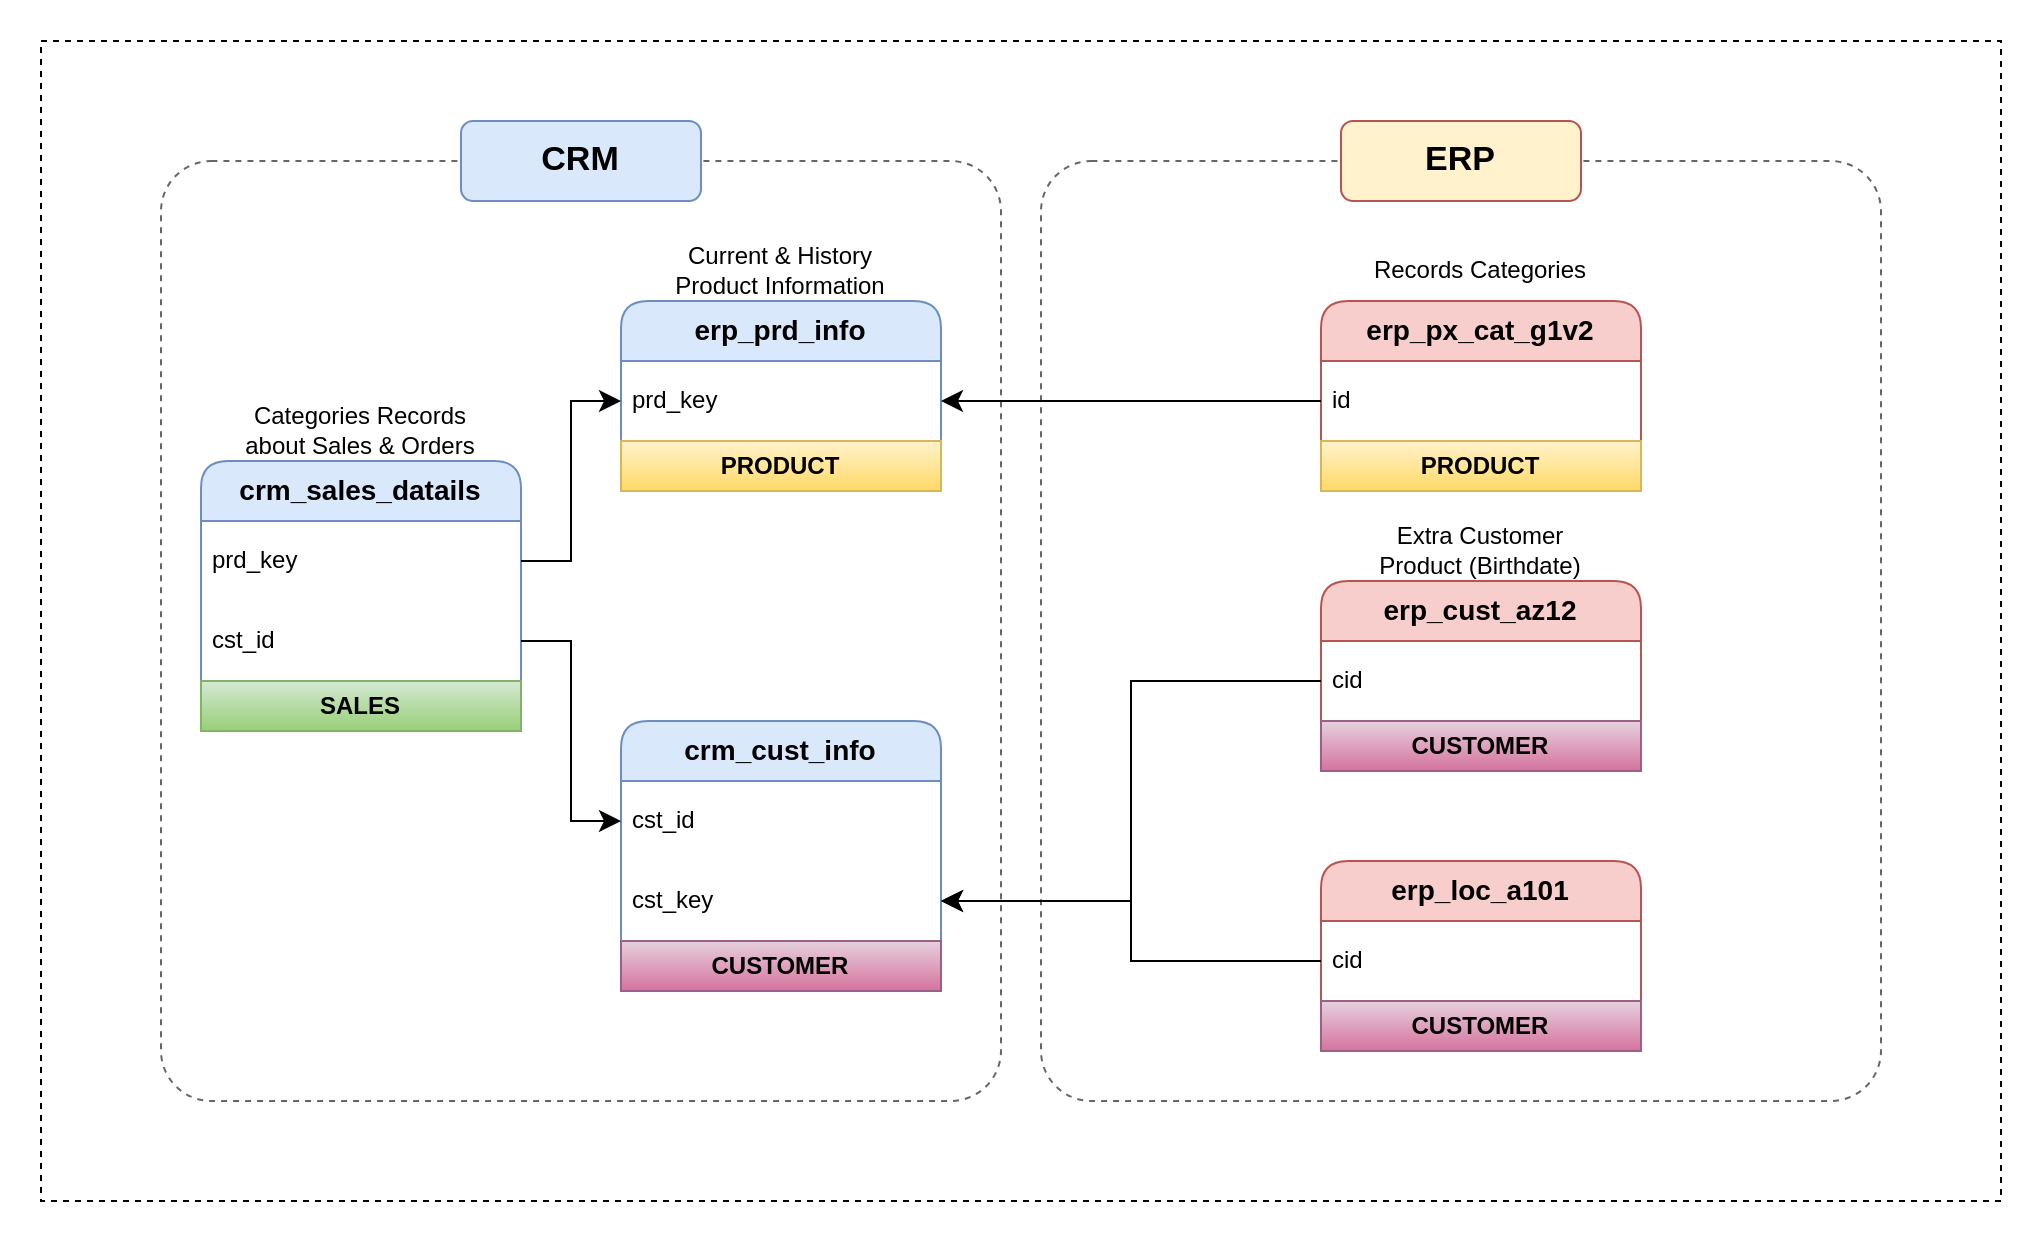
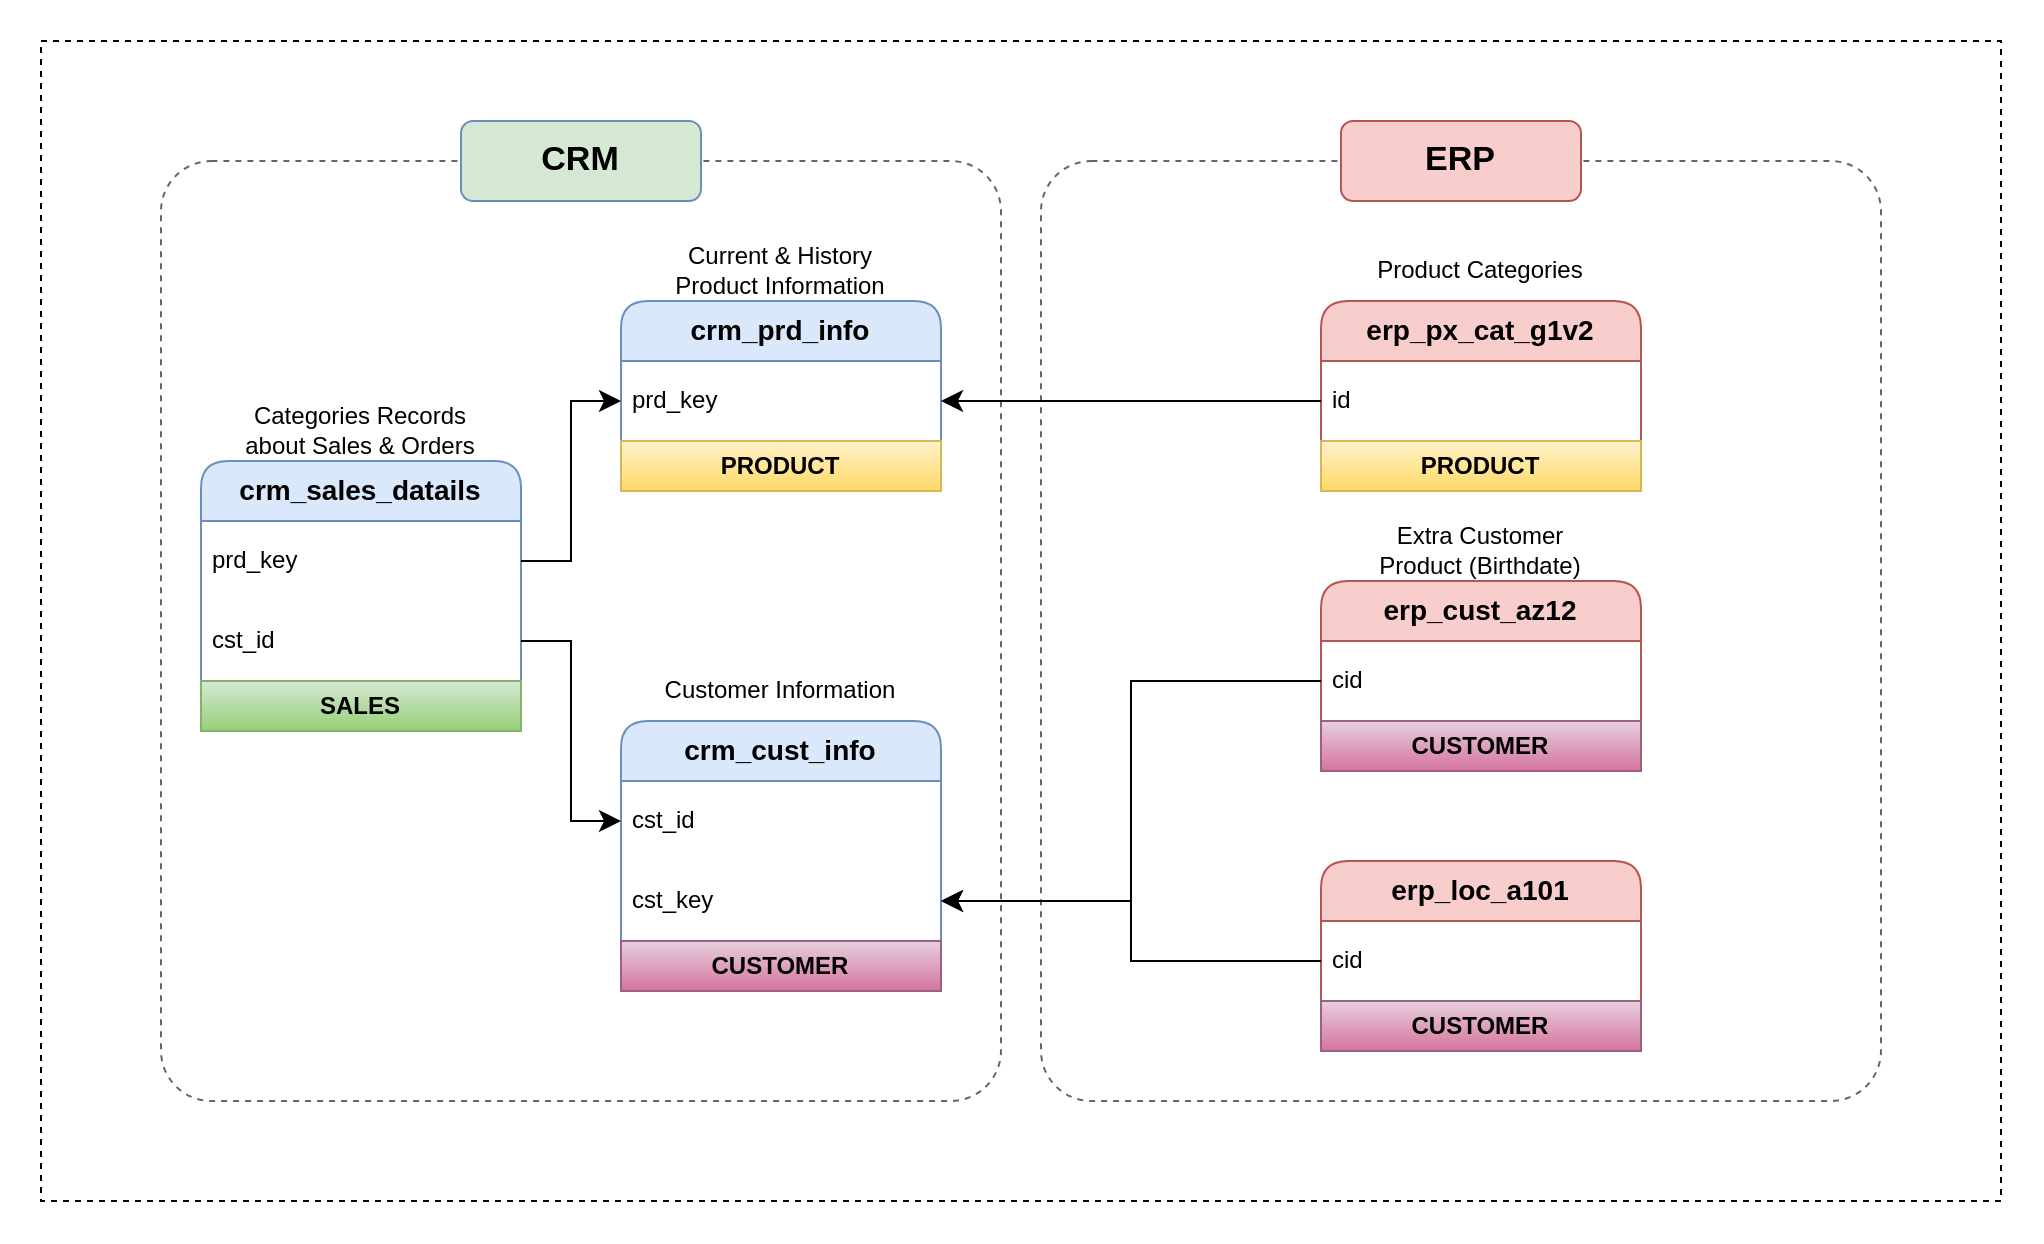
node "CRM": fillcolor #dae8fc -> #d5e8d4
node "ERP": fillcolor #fff2cc -> #f8cecc
node "Records Categories": label "Records Categories" -> "Product Categories"
node "erp_prd_info": label "erp_prd_info" -> "crm_prd_info"
node "Customer Information": added
